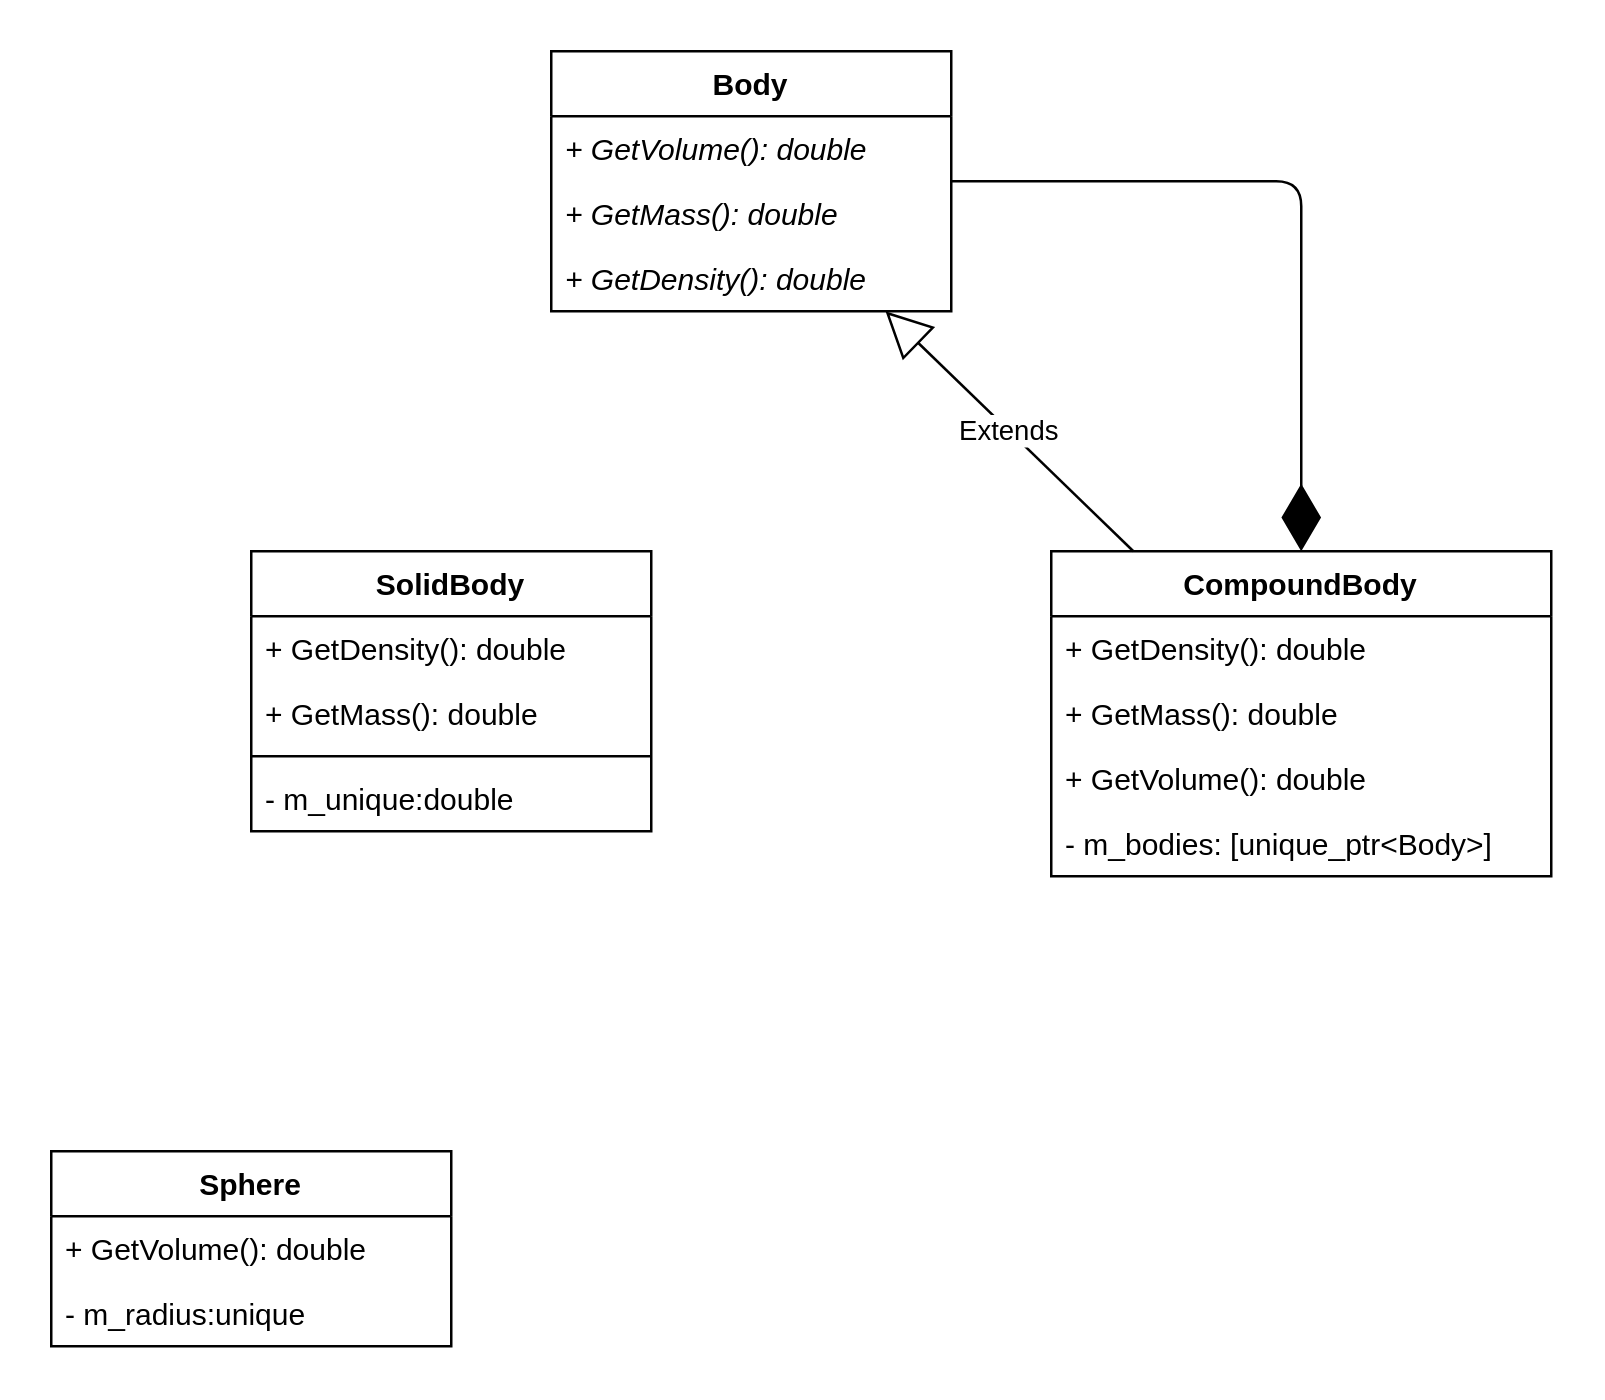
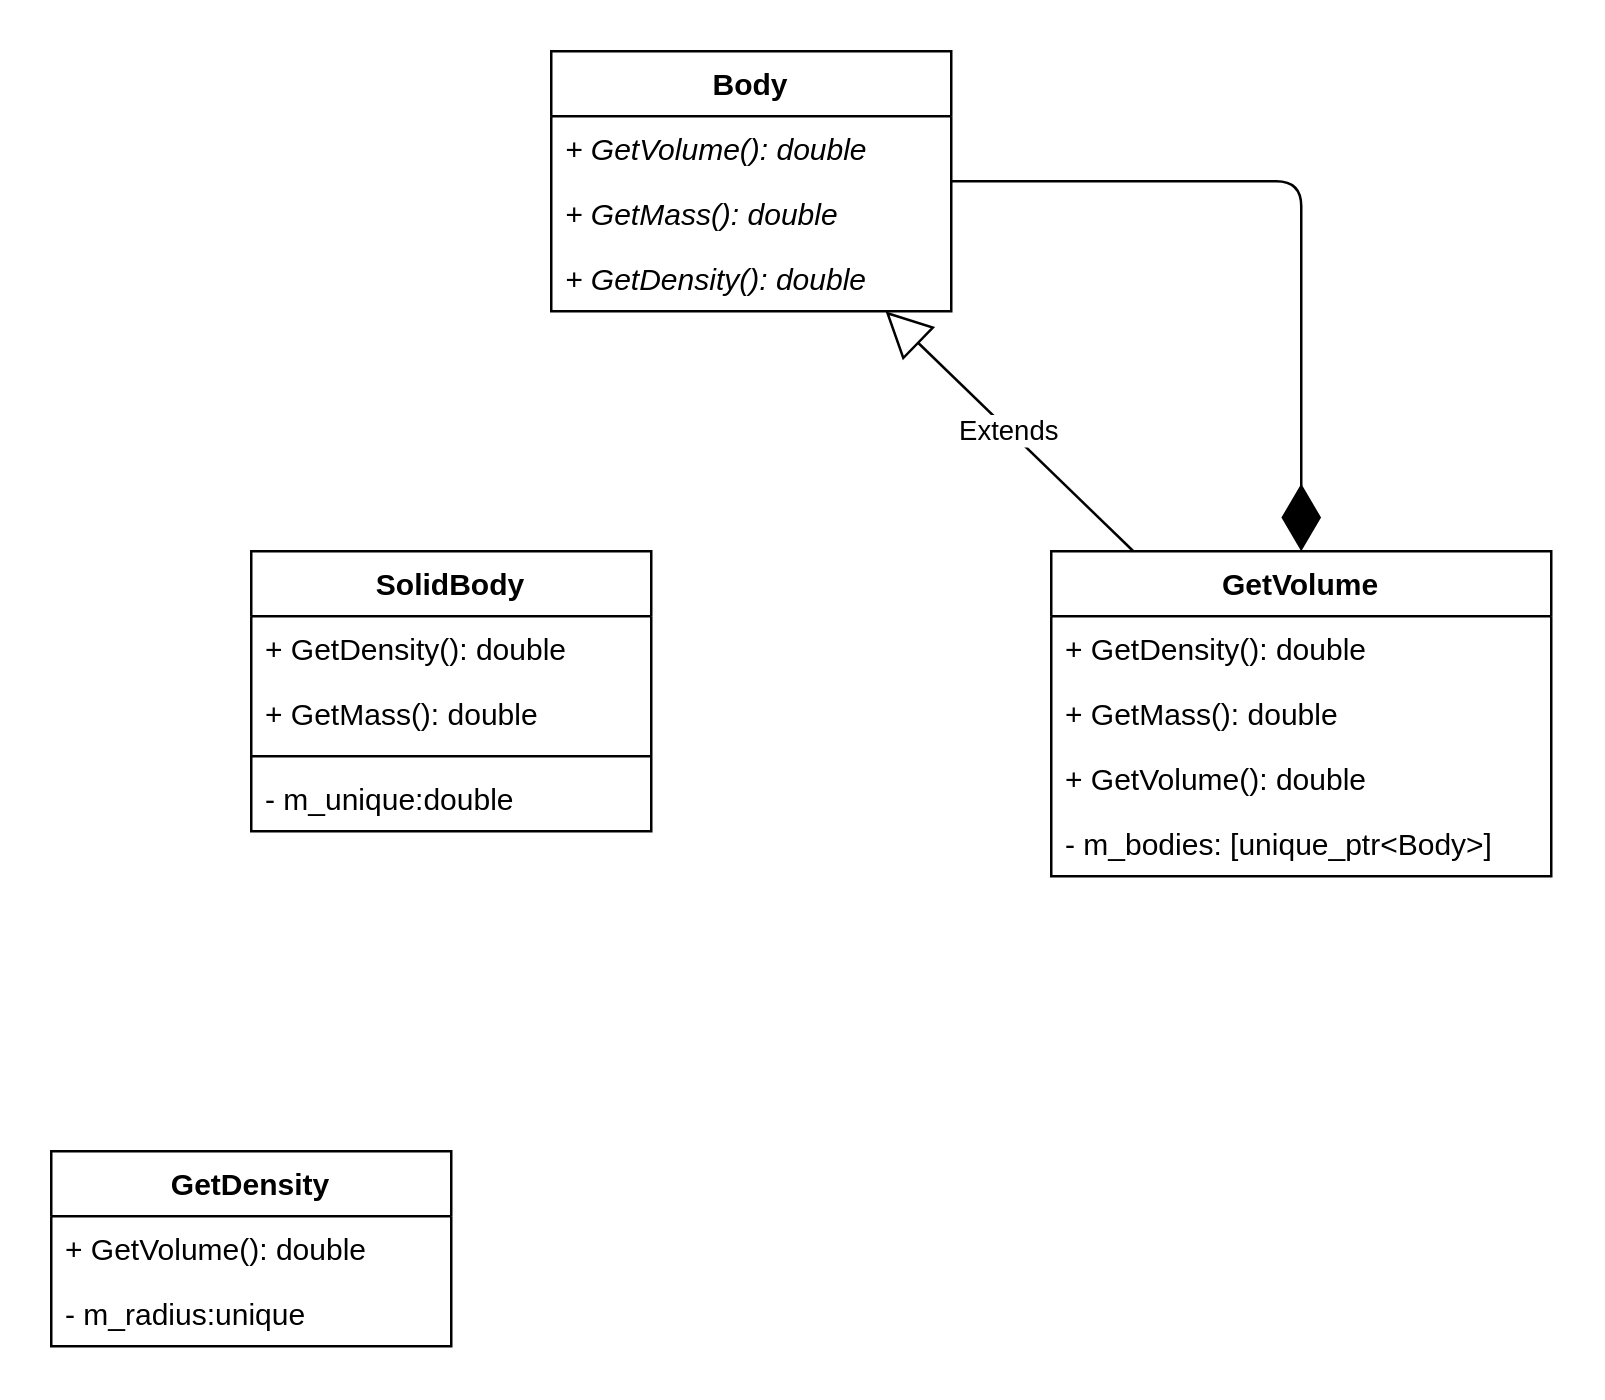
node "CompoundBody": label "CompoundBody" -> "GetVolume"
node "Sphere": label "Sphere" -> "GetDensity"
